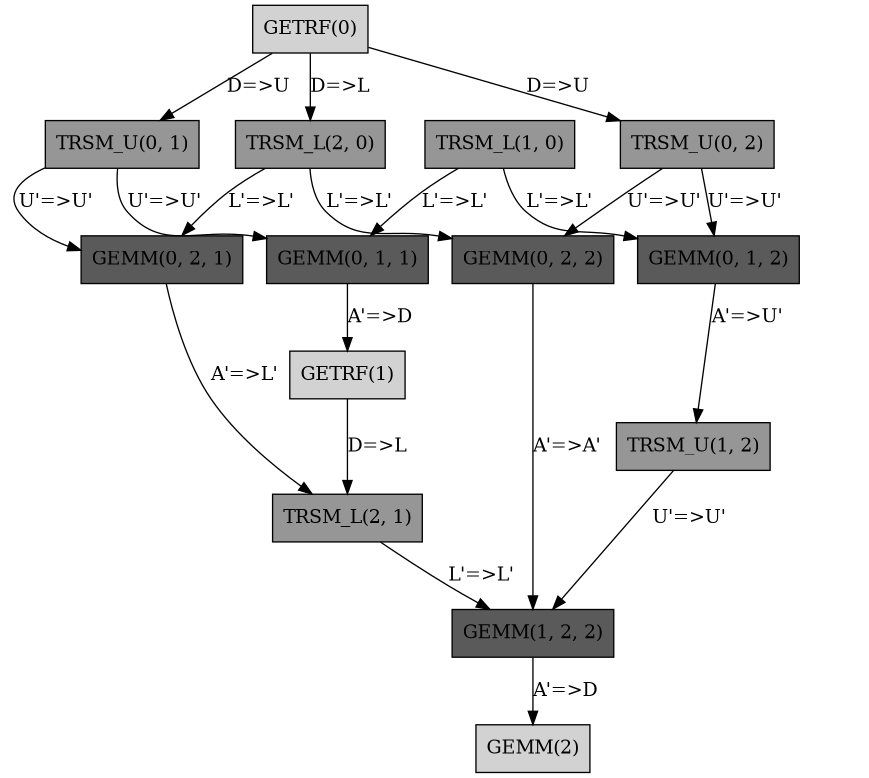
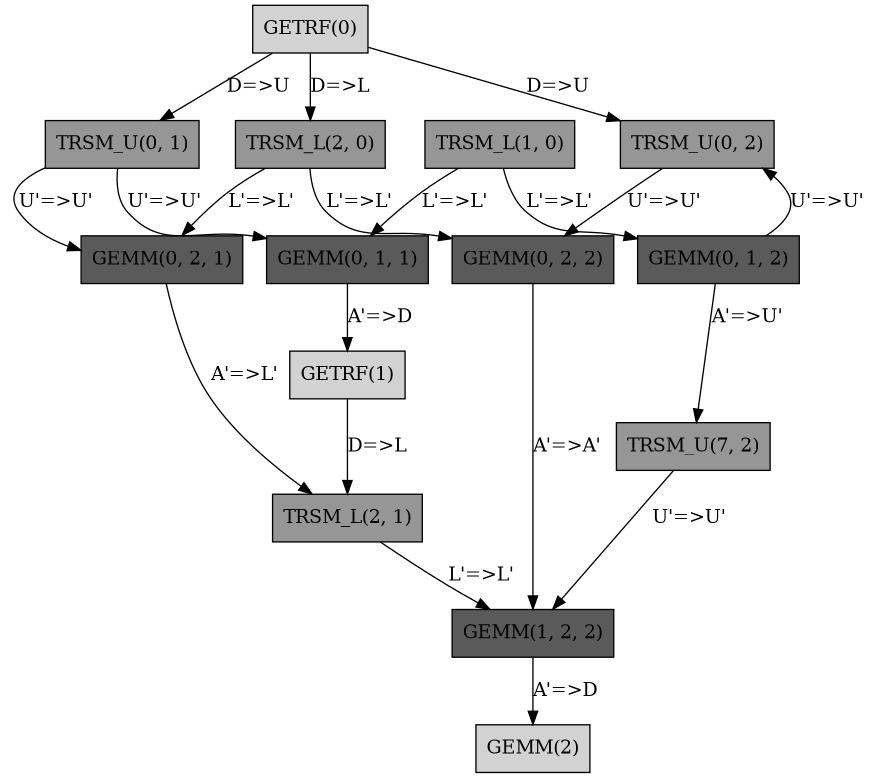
edge "TRSM_U(0, 2)" -> "GEMM(0, 1, 2)": reversed
node "TRSM_U(1, 2)": label "TRSM_U(1, 2)" -> "TRSM_U(7, 2)"
